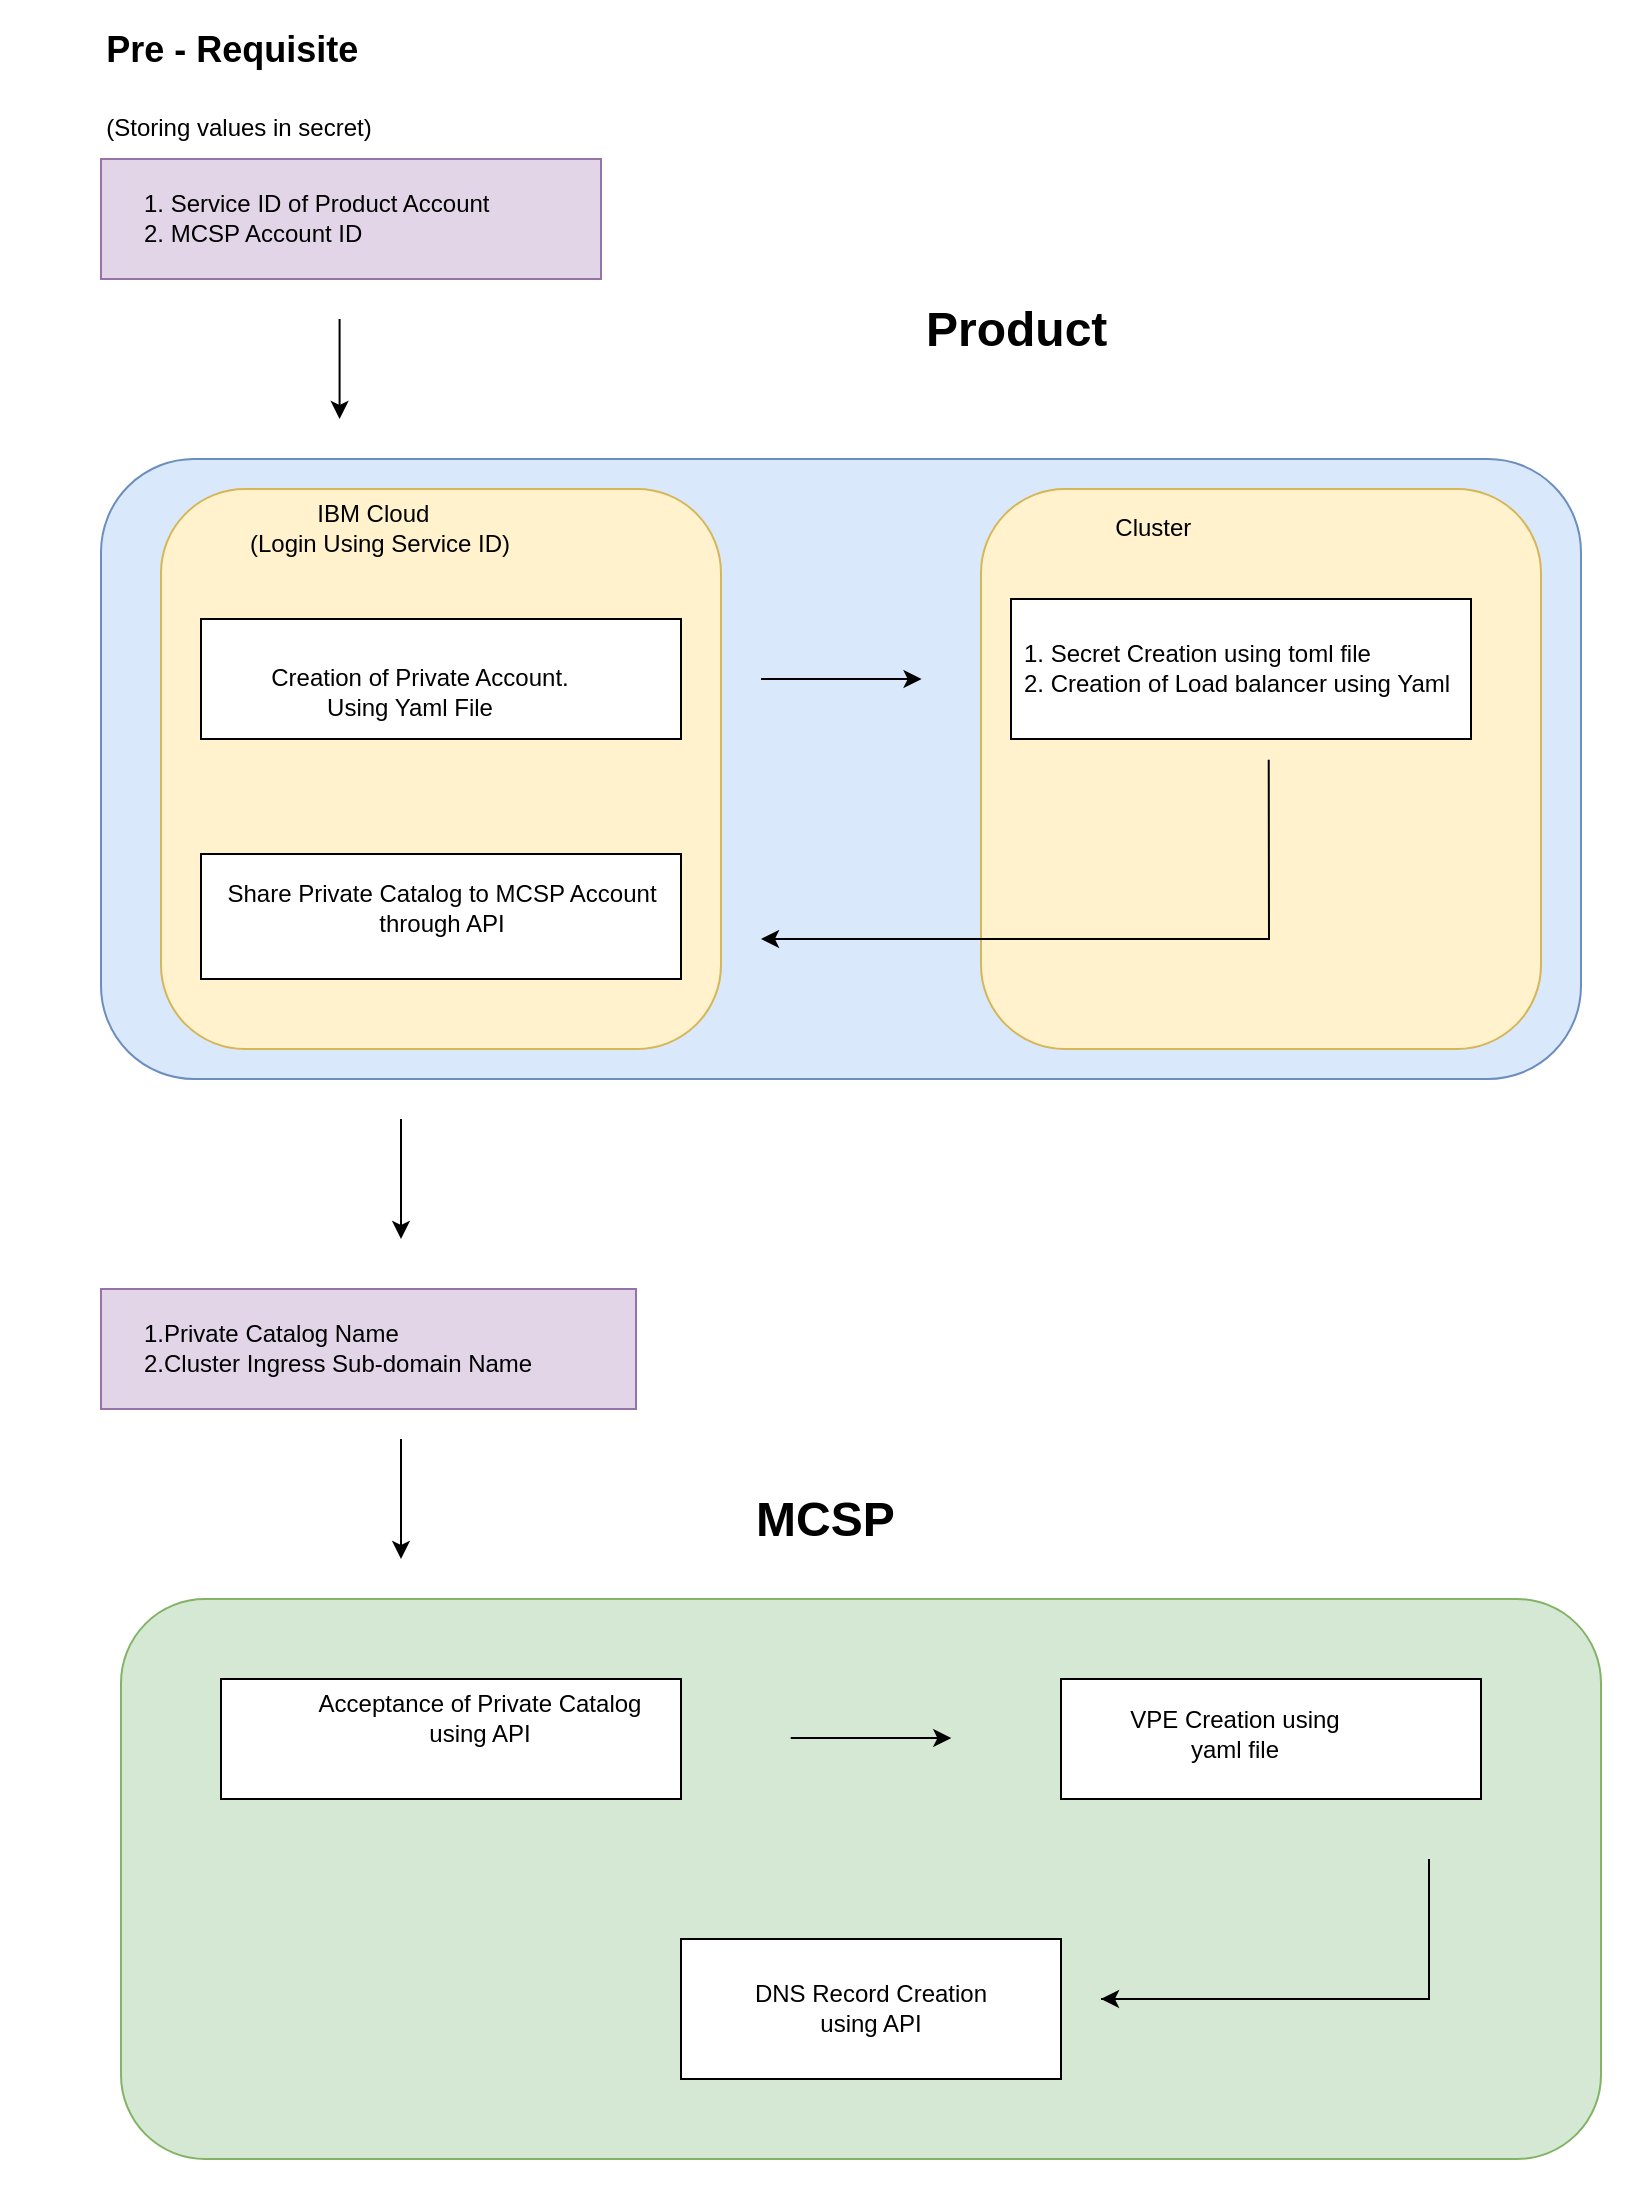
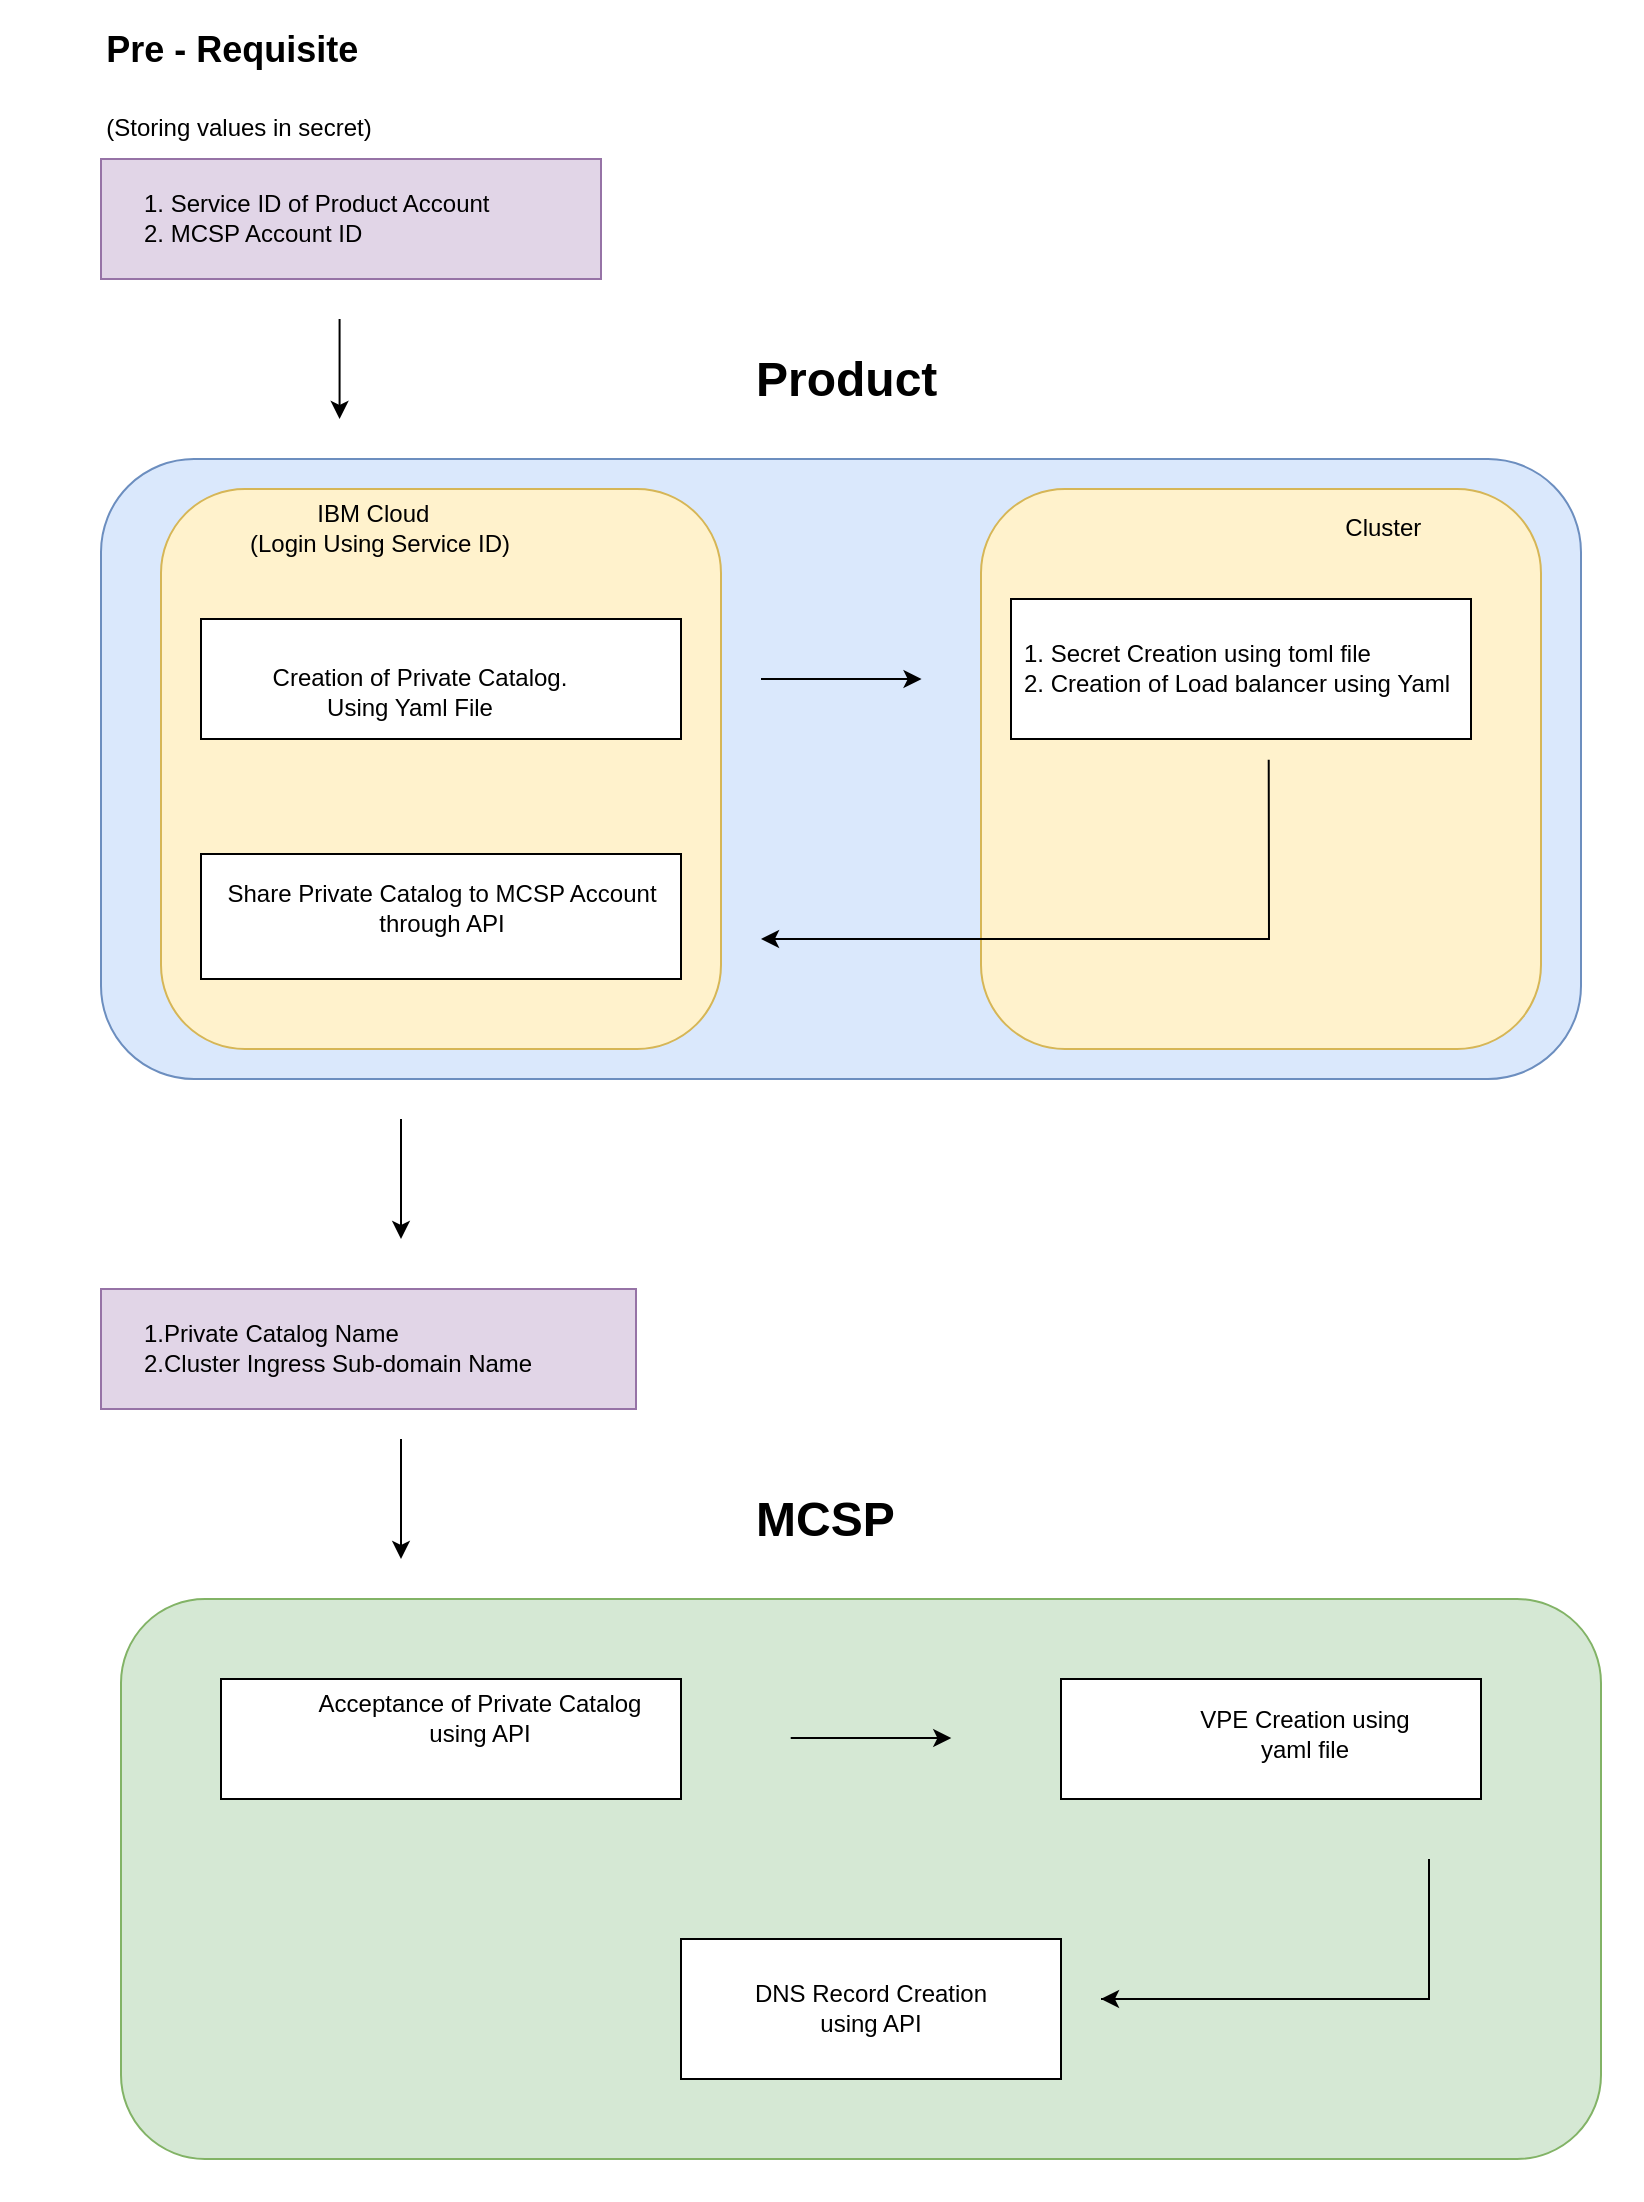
node "Product": moved (1054, 339) -> (884, 389)
node "Cluster": moved (1151, 529) -> (1381, 529)
node "Creation of Private Account.": label "Creation of Private Account." -> "Creation of Private Catalog."
node "VPE Creation using yaml file": moved (1236, 1734) -> (1306, 1734)
